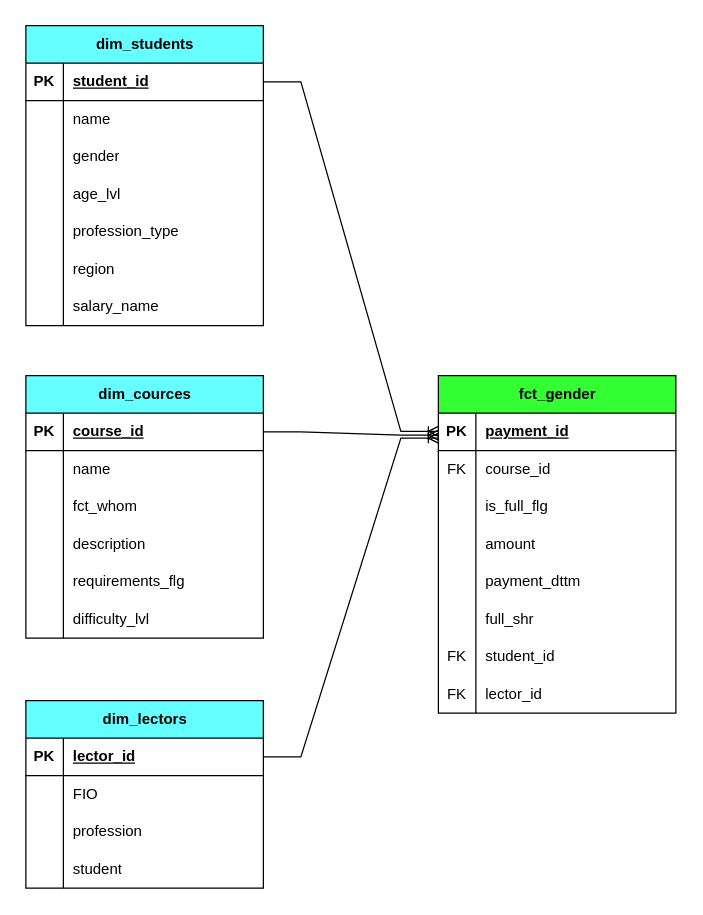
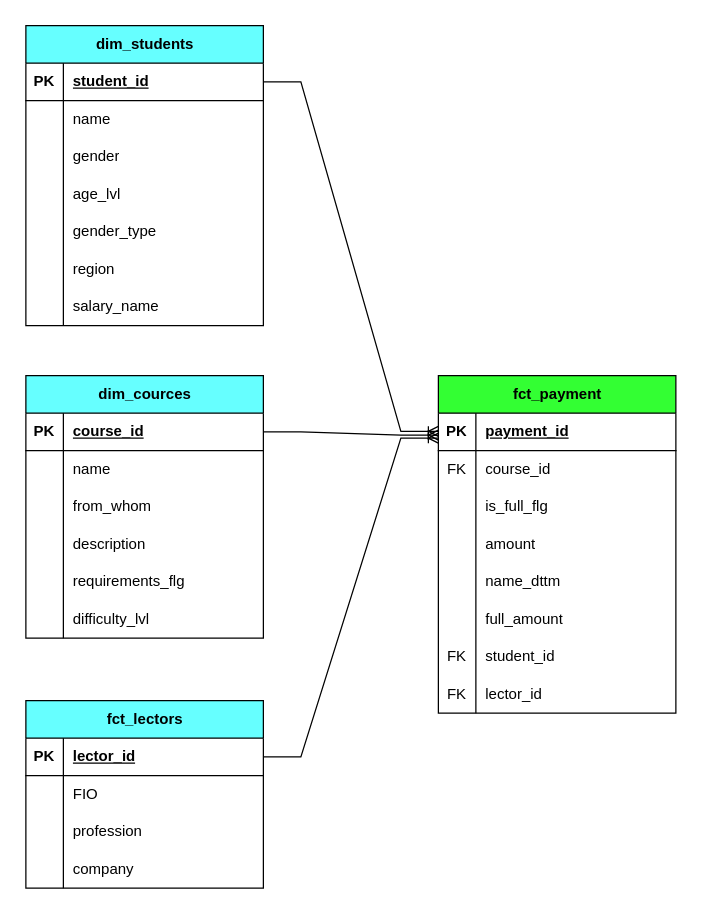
node "profession_type": label "profession_type" -> "gender_type"
node "fct_gender": label "fct_gender" -> "fct_payment"
node "fct_whom": label "fct_whom" -> "from_whom"
node "payment_dttm": label "payment_dttm" -> "name_dttm"
node "full_shr": label "full_shr" -> "full_amount"
node "dim_lectors": label "dim_lectors" -> "fct_lectors"
node "student": label "student" -> "company"
